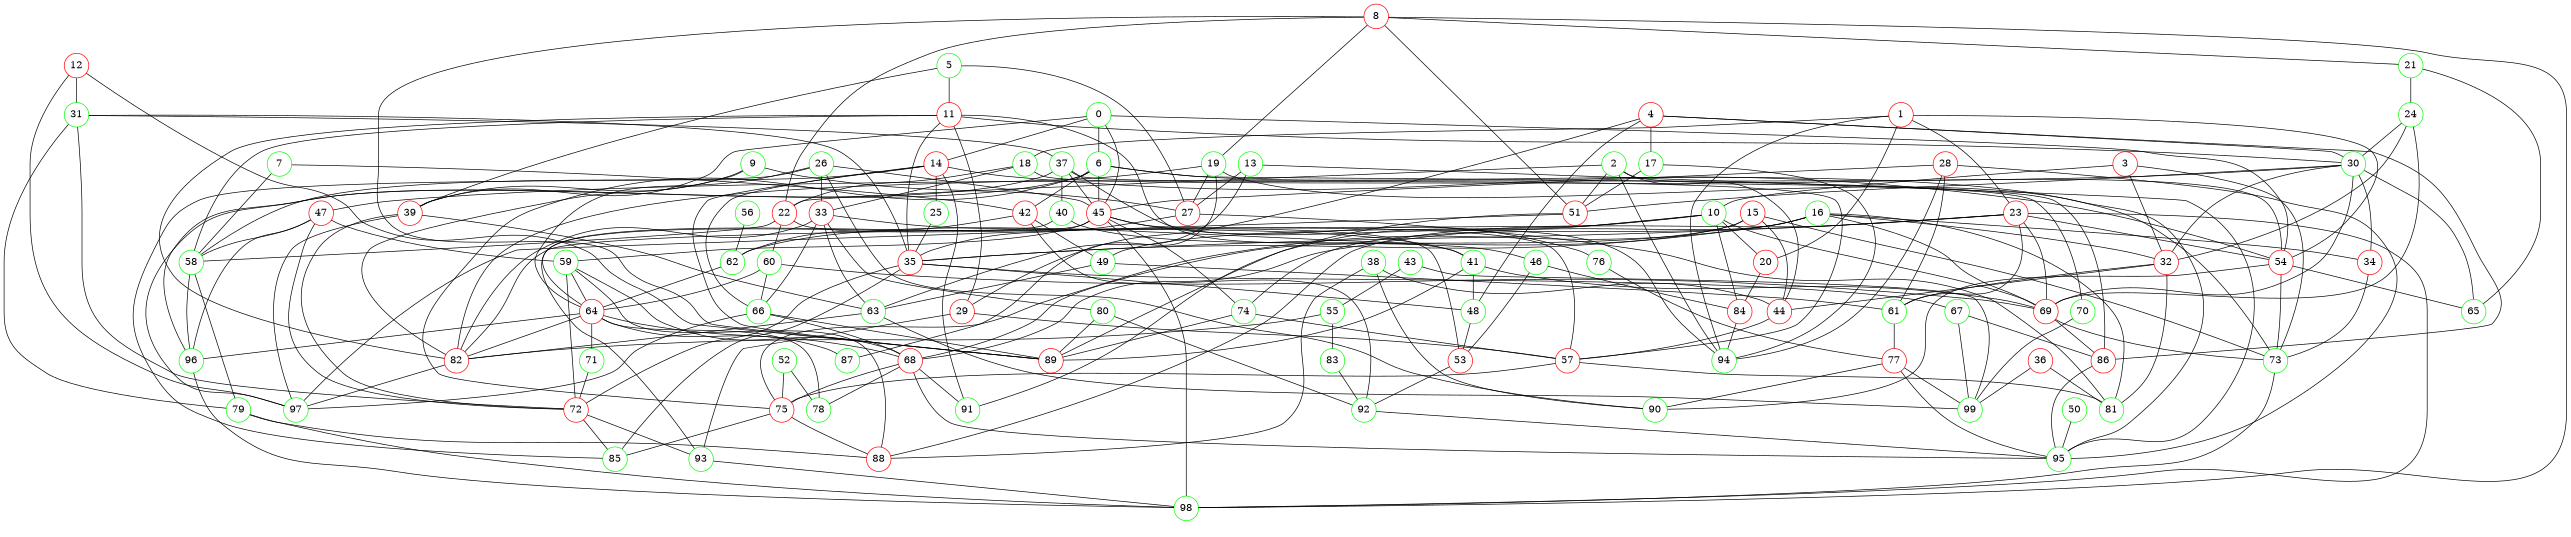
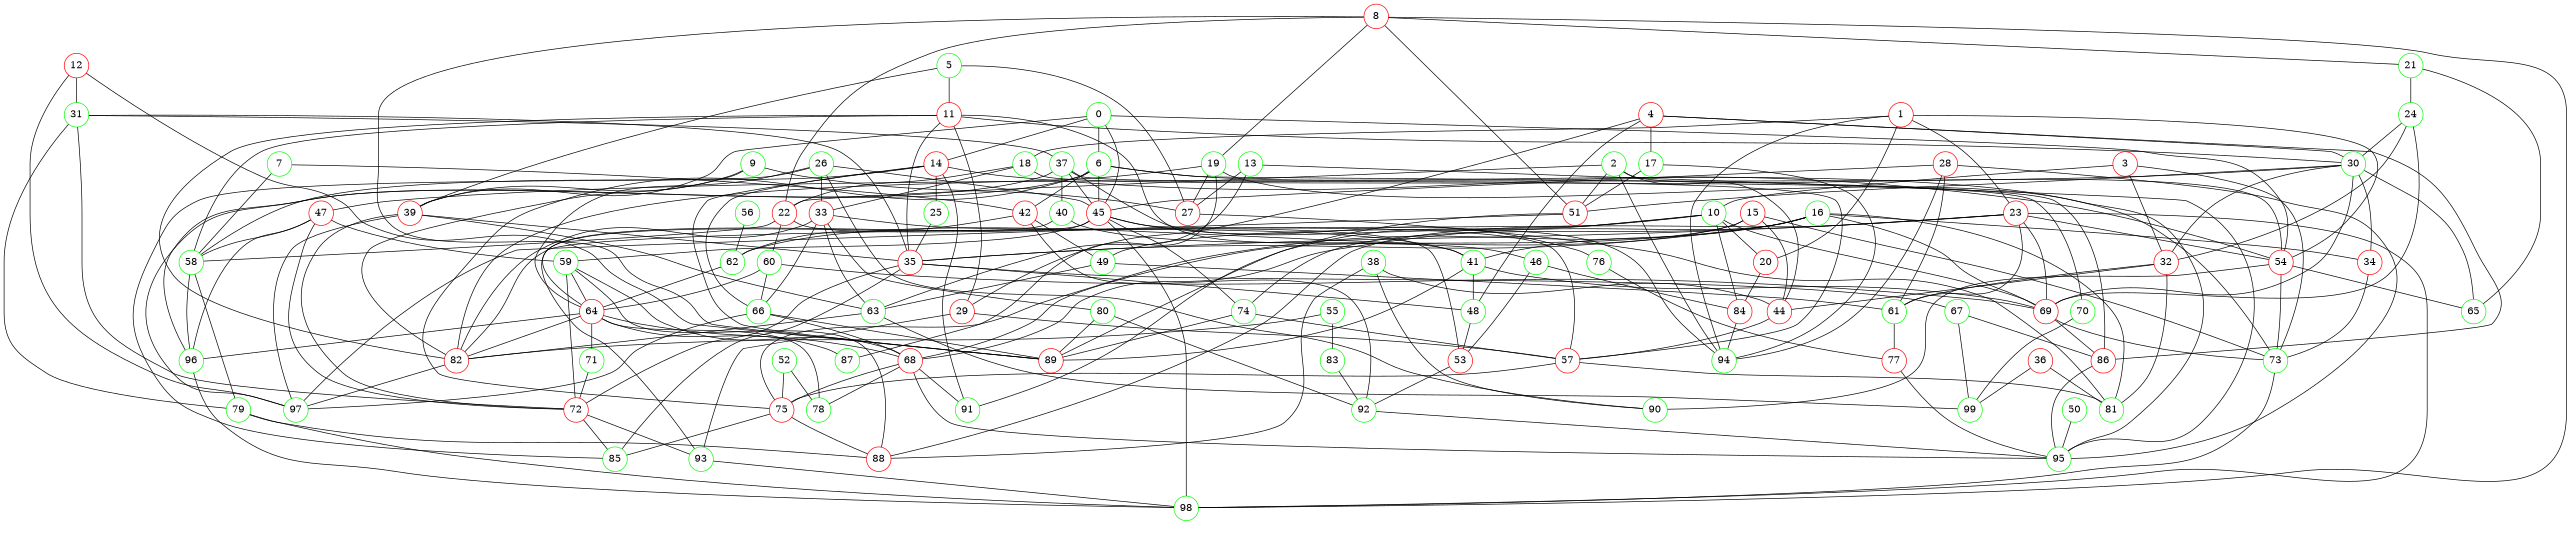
edge "16" -- "32": now "16" -- "41"
edge "27" -- "35": now "39" -- "35"
node "43": removed
edge "77" -- "90": removed
edge "77" -- "99": removed
